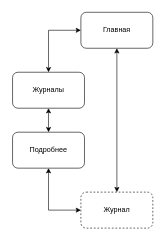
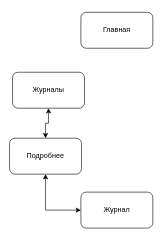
edge "Главная" -- "Журналы": removed
node "Подробнее": moved (48, 150) -> (45, 156)
edge "Главная" -- "Журнал": removed
node "Журнал": style dashed -> solid
